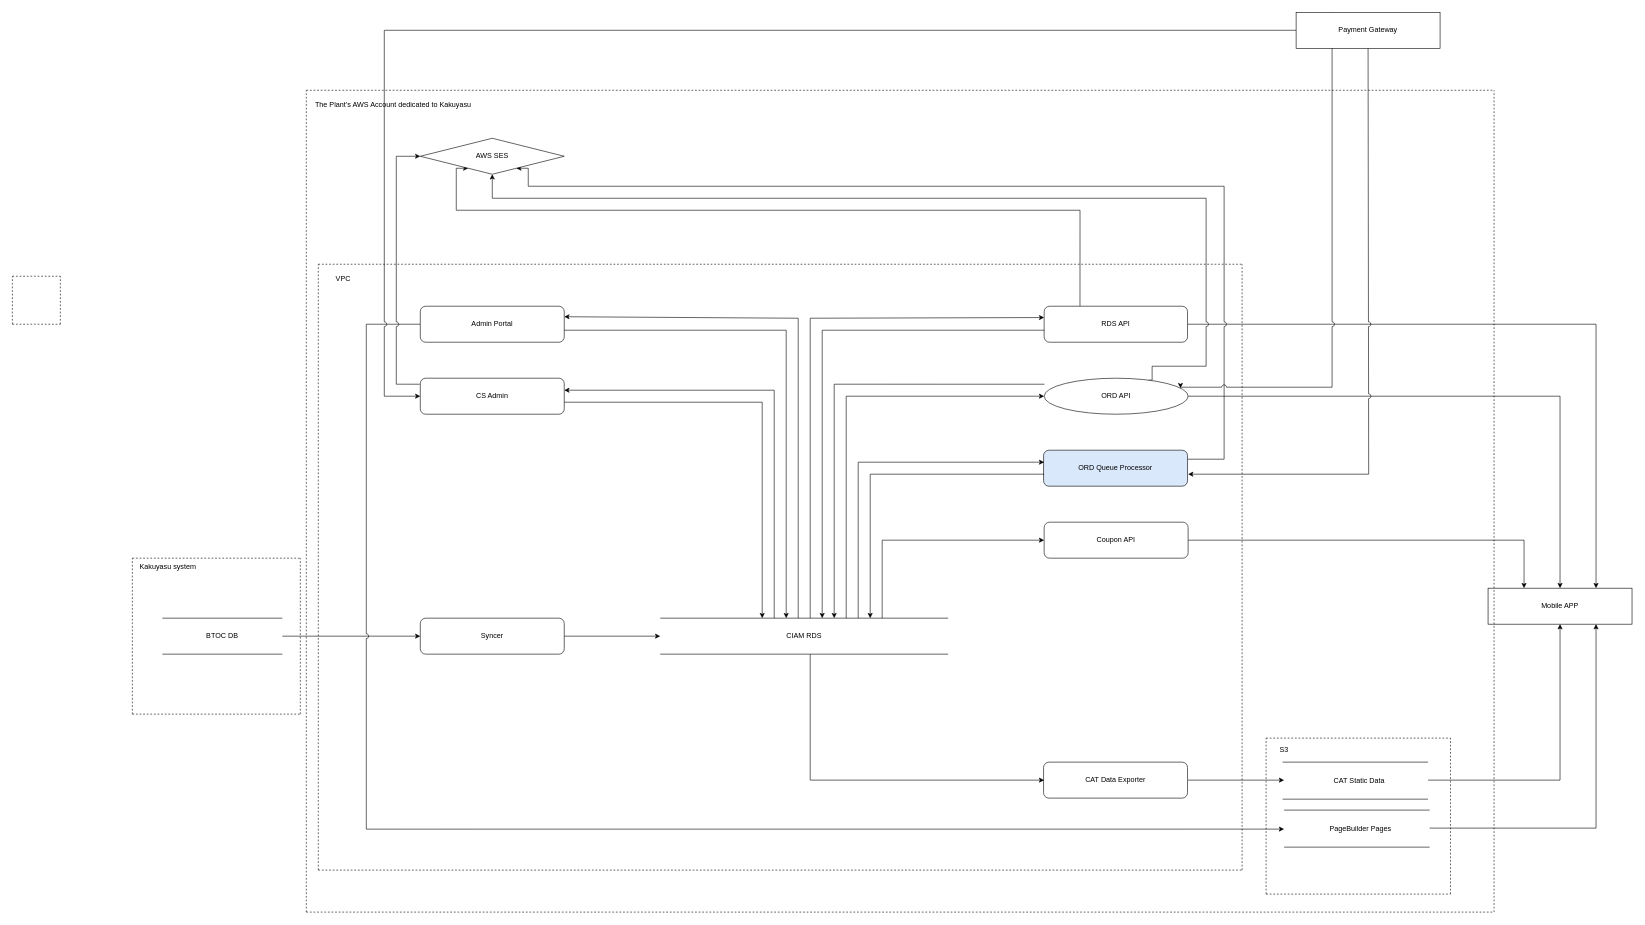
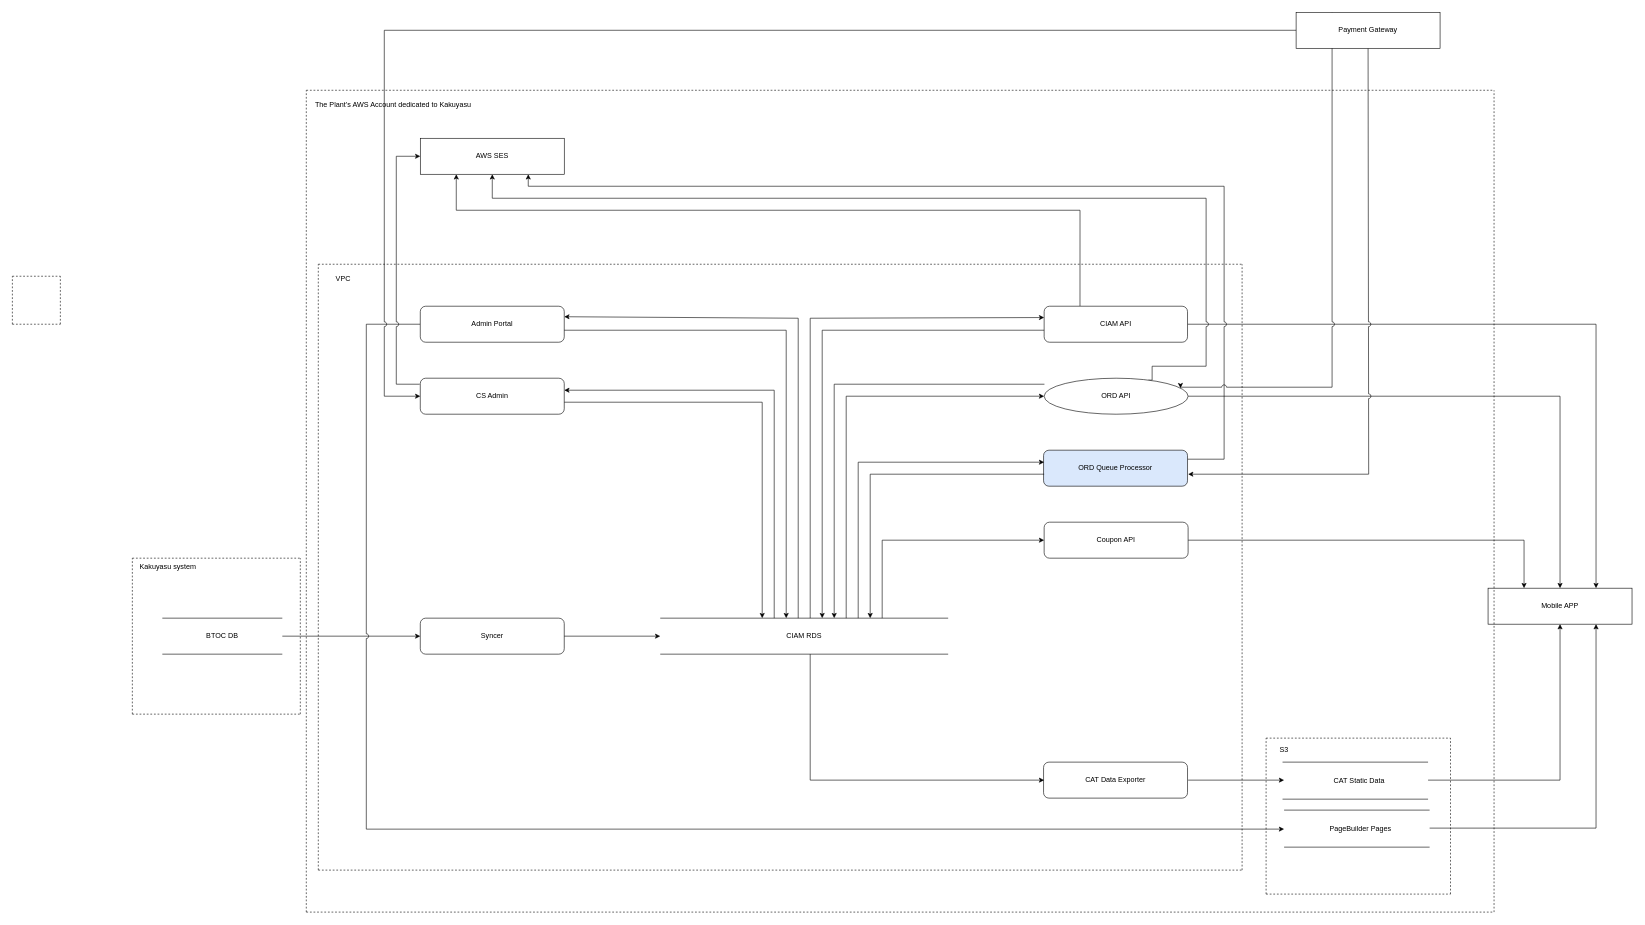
node "AWS SES": shape diamond -> rectangle
node "RDS API": label "RDS API" -> "CIAM API"
